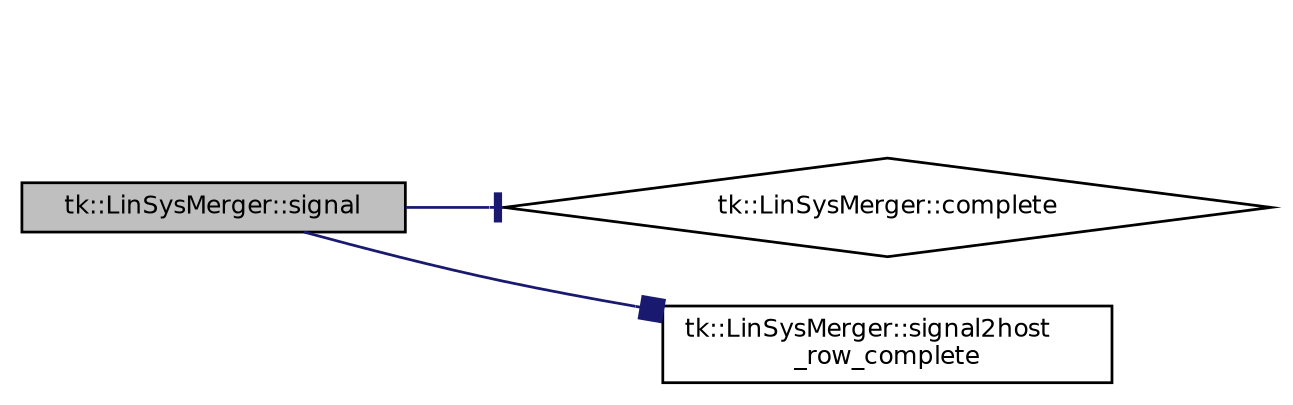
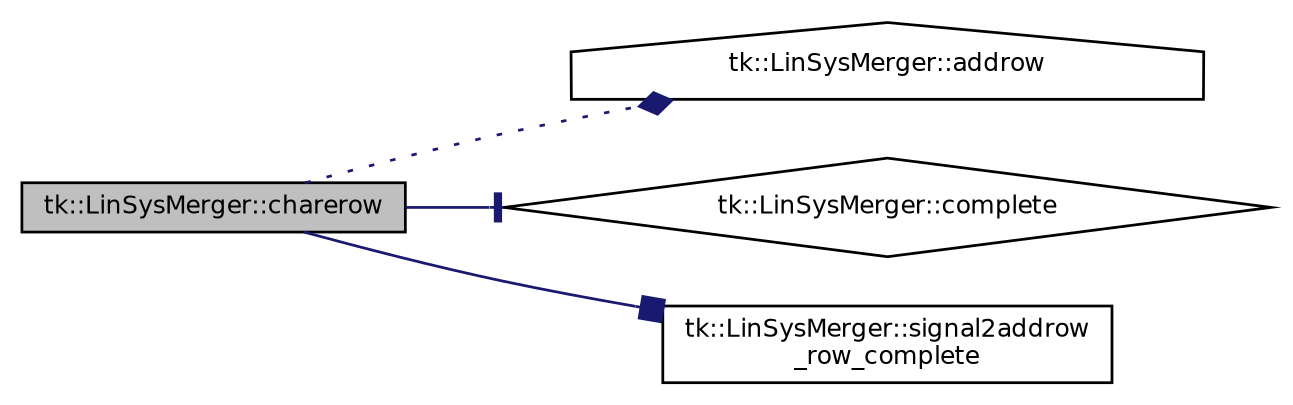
node "tk::LinSysMerger::addrow": added
node "tk::LinSysMerger::signal": label "tk::LinSysMerger::signal" -> "tk::LinSysMerger::charerow"
node "tk::LinSysMerger::signal2host _row_complete": label "tk::LinSysMerger::signal2host _row_complete" -> "tk::LinSysMerger::signal2addrow _row_complete"
